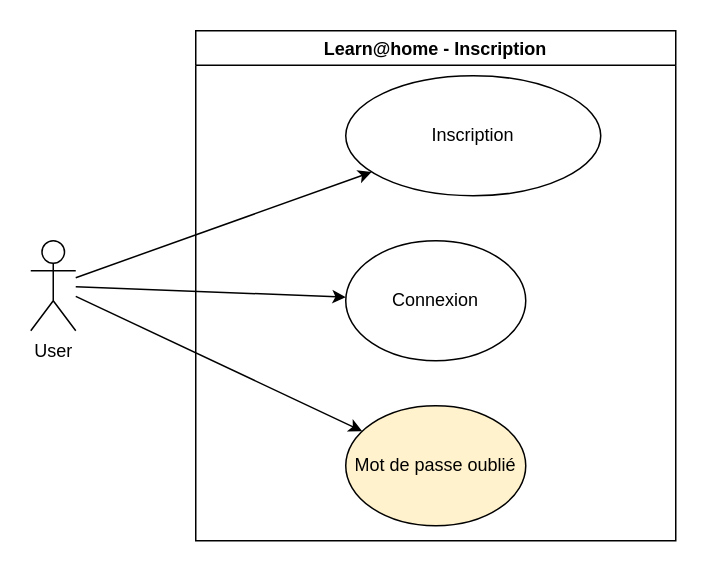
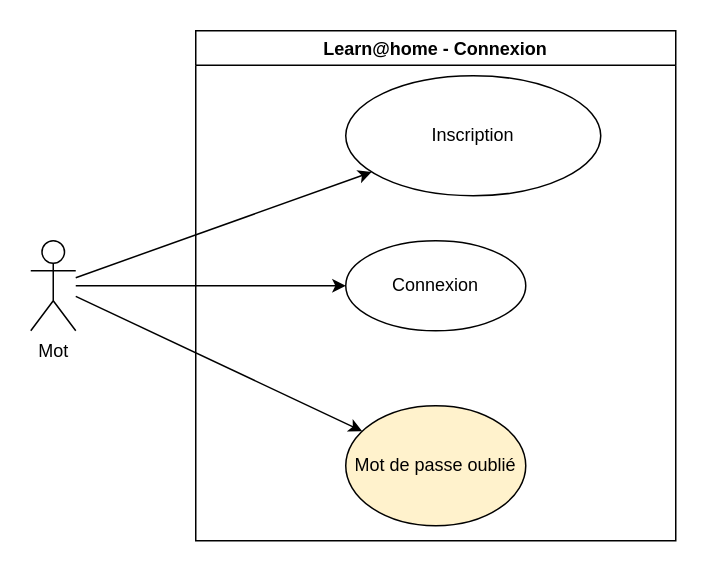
node "Learn@home - Inscription": label "Learn@home - Inscription" -> "Learn@home - Connexion"
node "Connexion": size 180x120 -> 180x90
node "User": label "User" -> "Mot"
